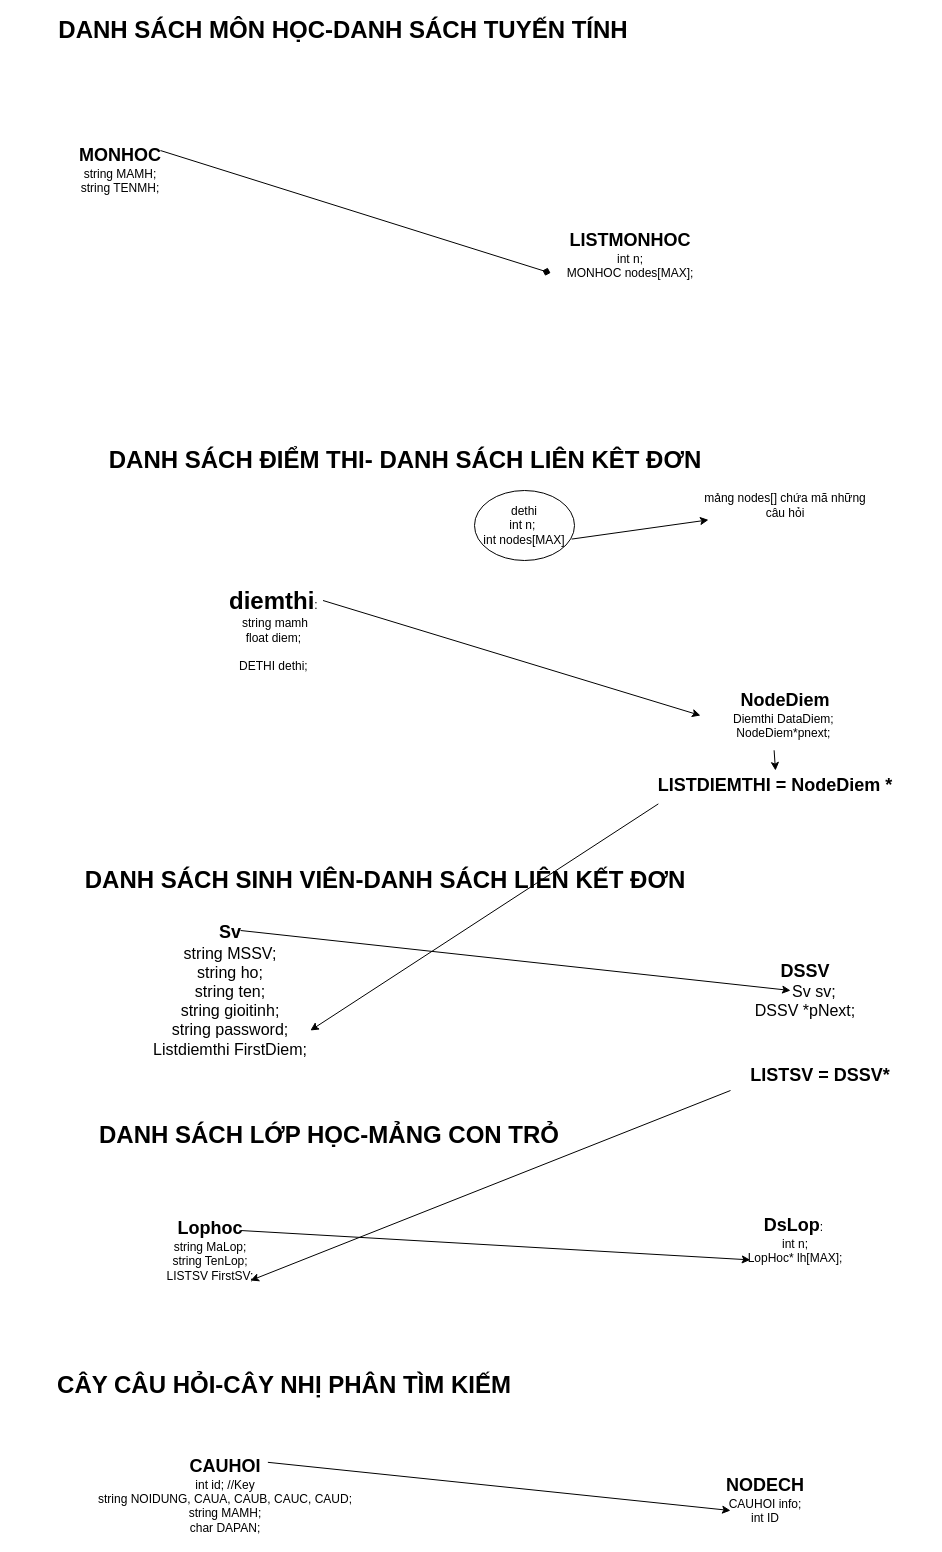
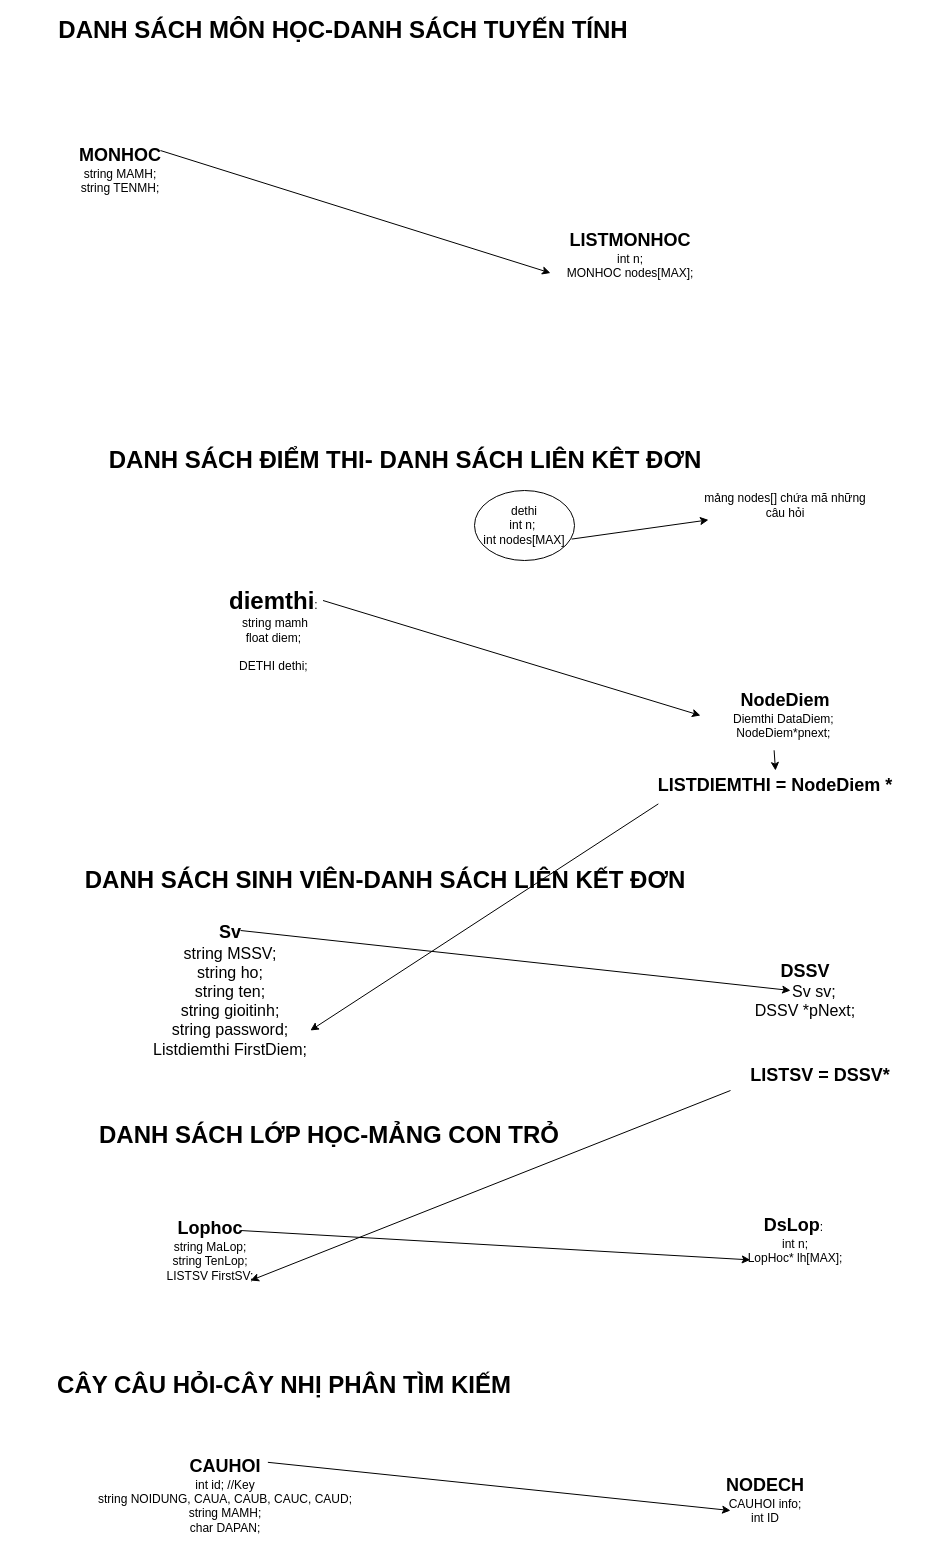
edge "MONHOC string MAMH; string TENMH;" -> "LISTMONHOC int n; MONHOC nodes[MAX];": arrowhead diamond -> classic
